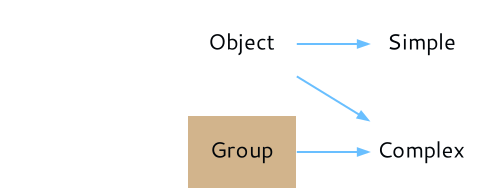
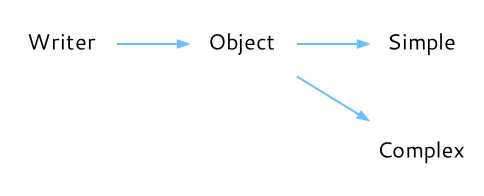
node "Writer": added
node "Group": removed
